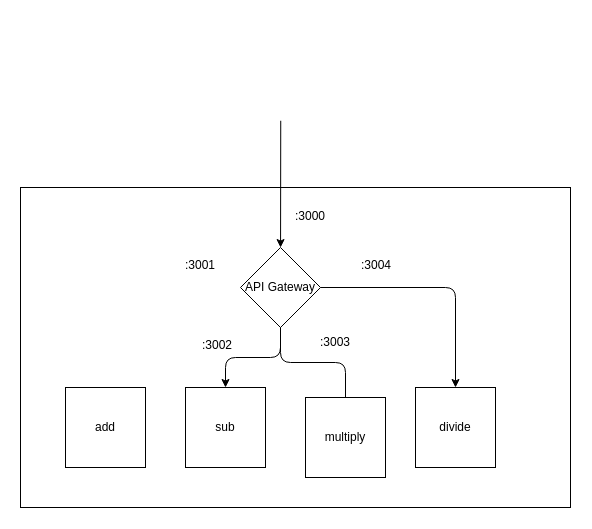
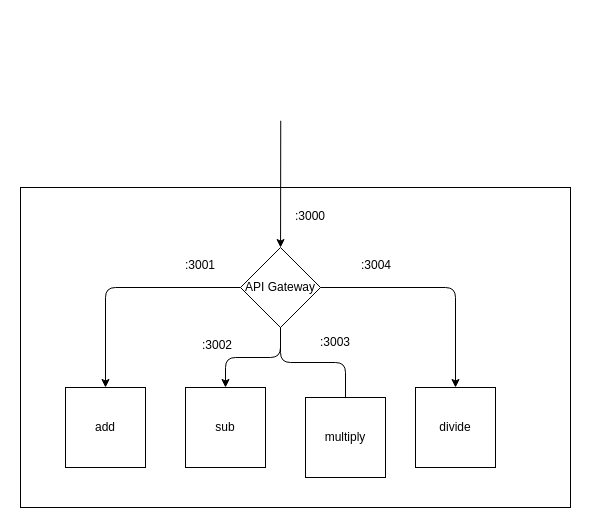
edge "API Gateway" -> "add": added
